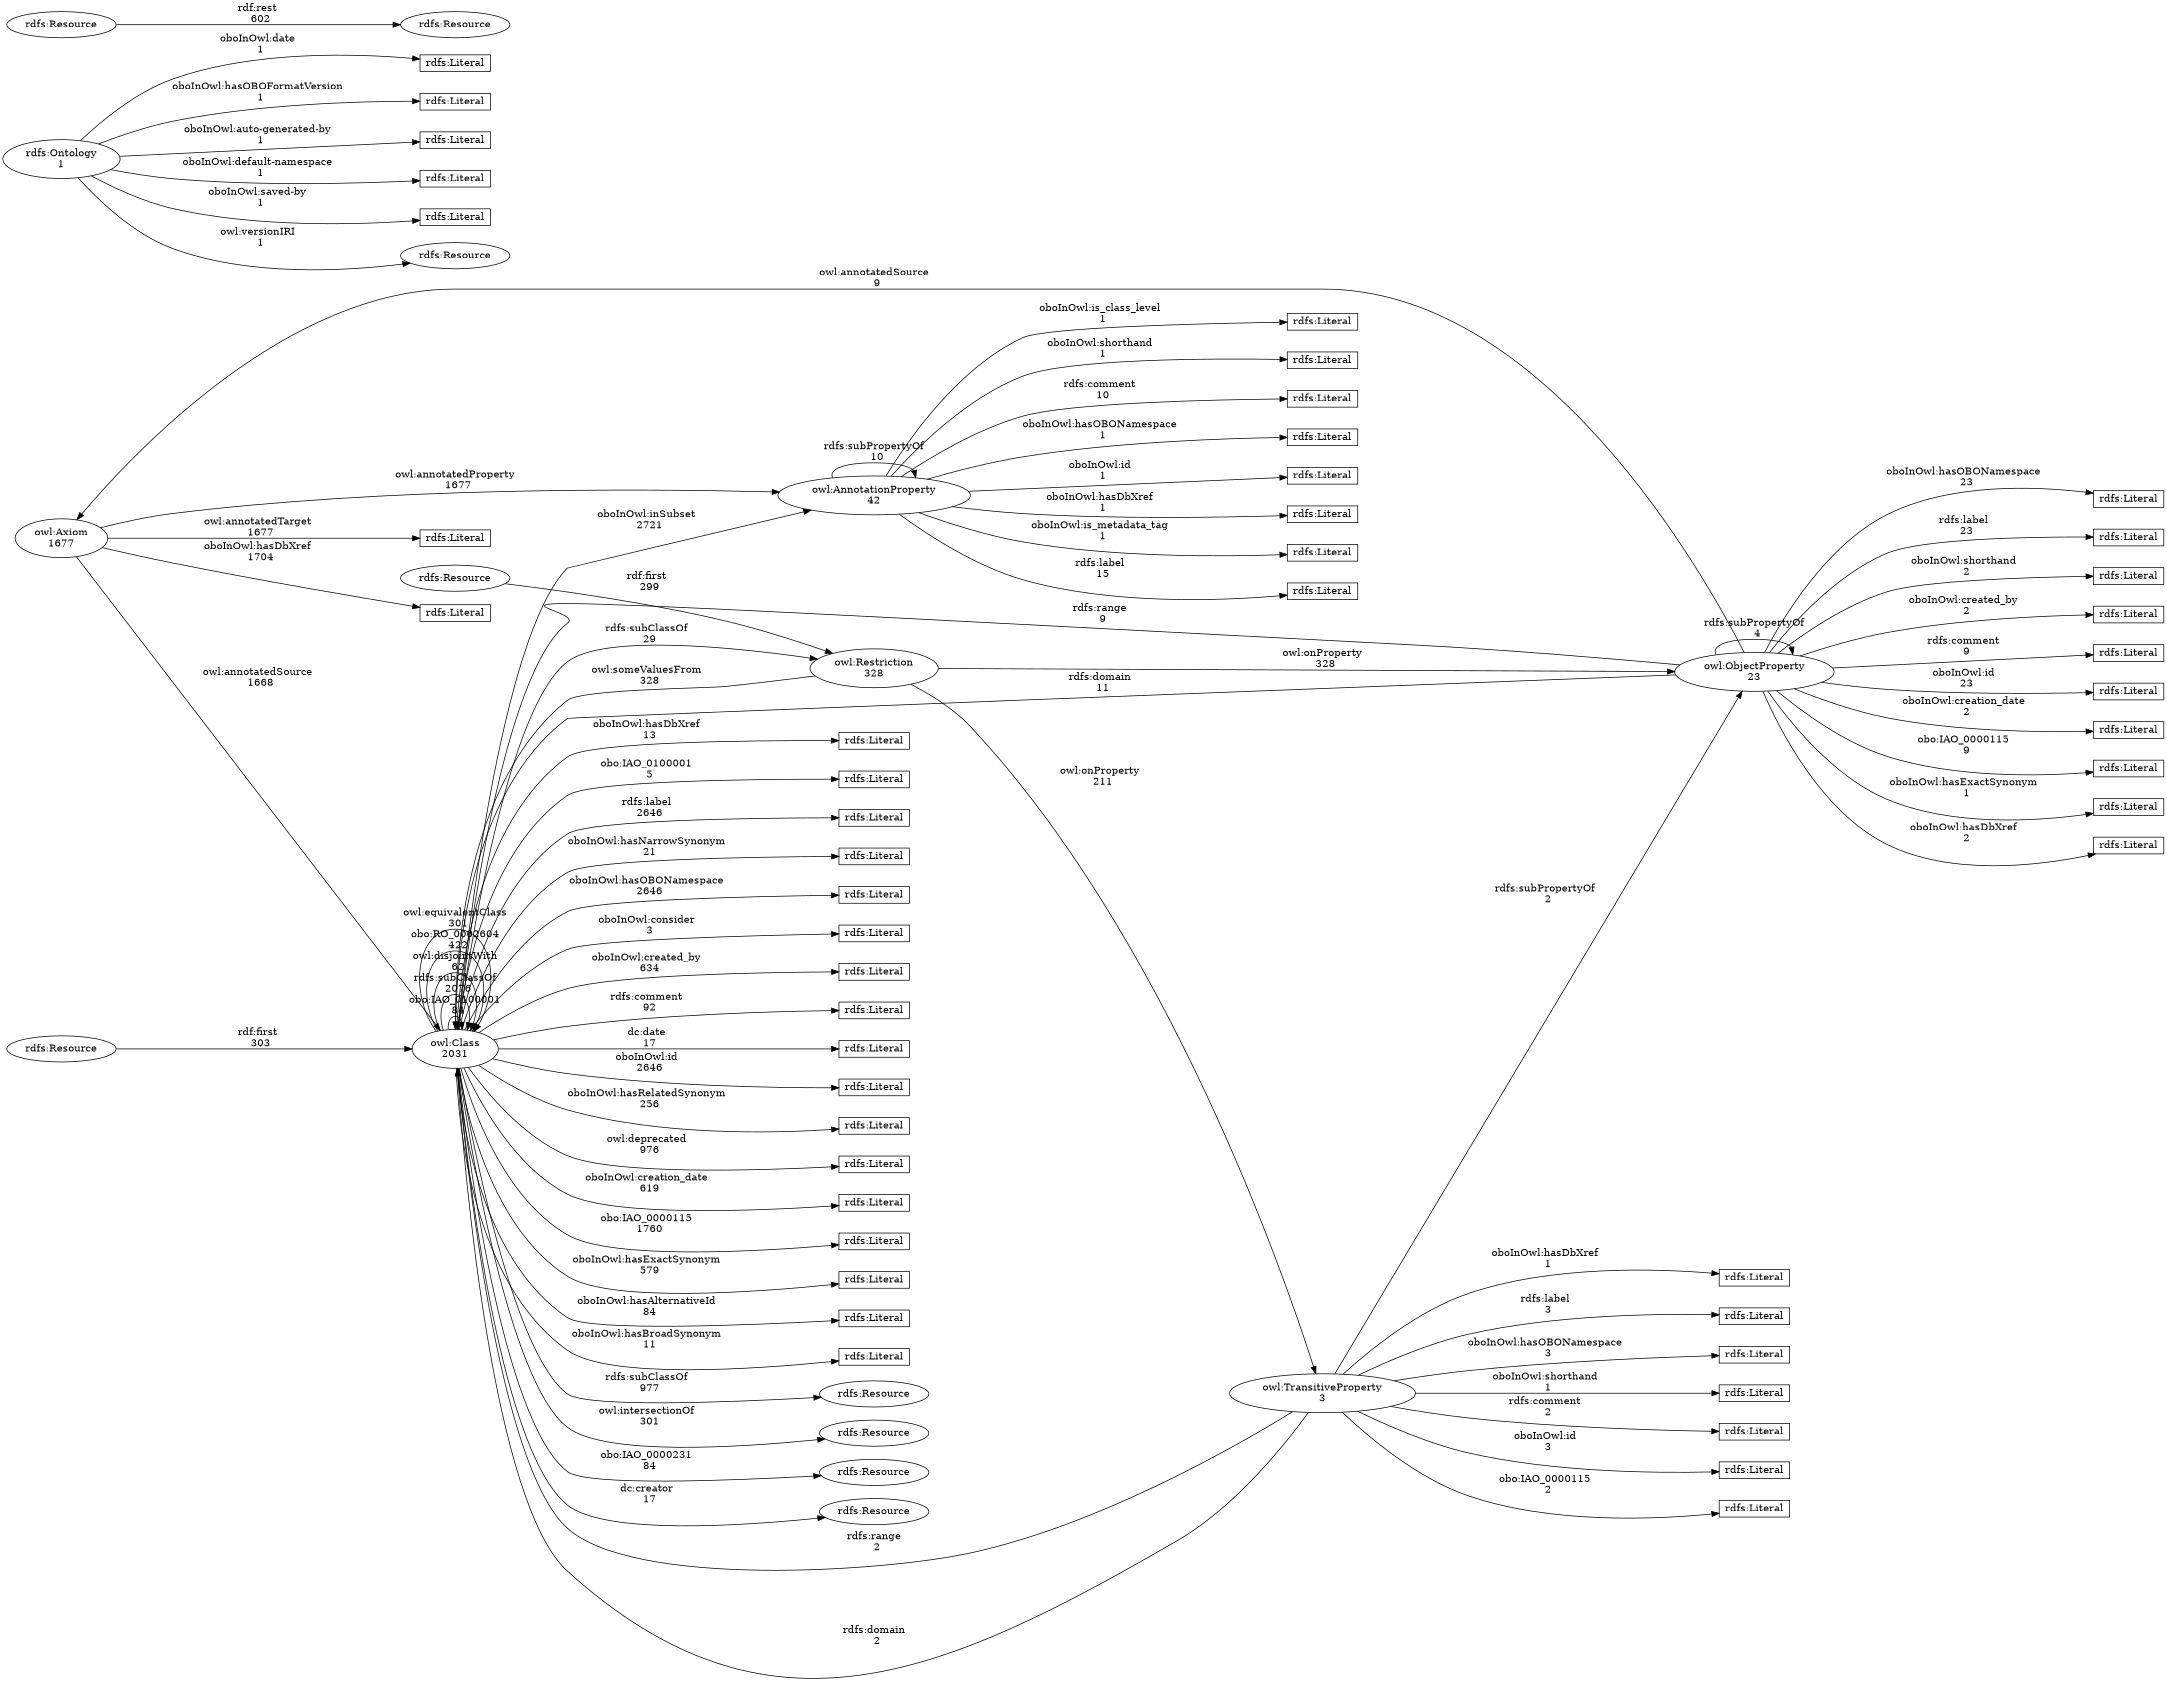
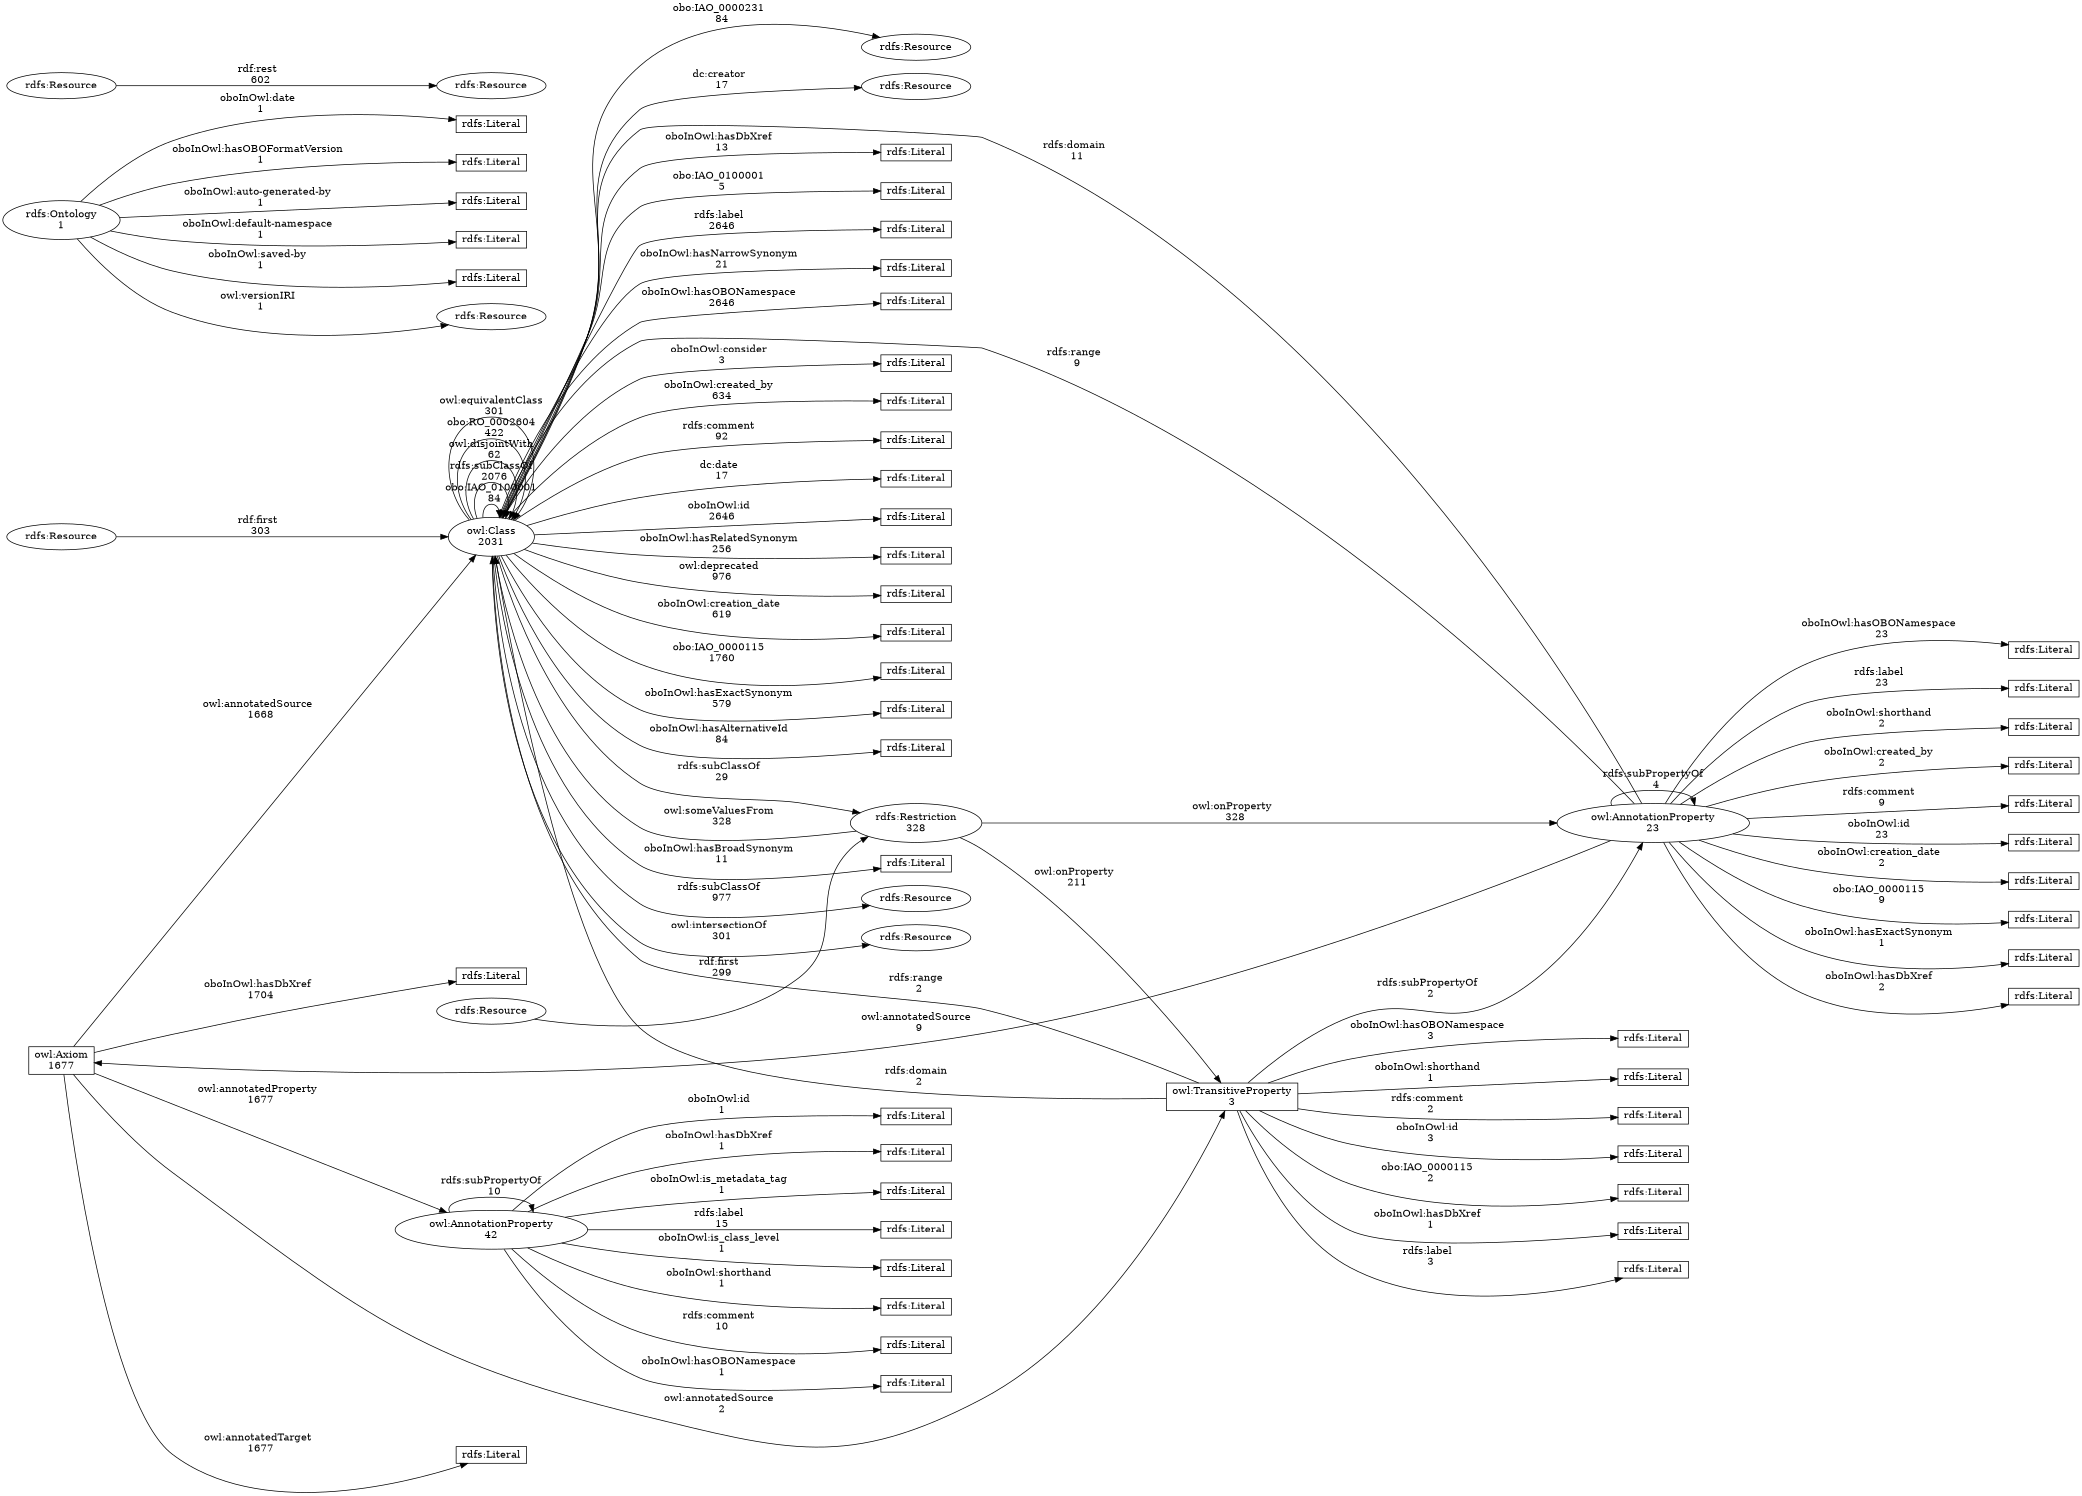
node "owl:Axiom 1677": shape ellipse -> box
node "owl:Restriction 328": label "owl:Restriction 328" -> "rdfs:Restriction 328"
node "owl:ObjectProperty 23": label "owl:ObjectProperty 23" -> "owl:AnnotationProperty 23"
edge "owl:Class 2031" -> "owl:AnnotationProperty 42": removed, label "oboInOwl:inSubset 2721"
node "owl:TransitiveProperty 3": shape ellipse -> box
edge "owl:Axiom 1677" -> "owl:TransitiveProperty 3": added, label "owl:annotatedSource 2"
